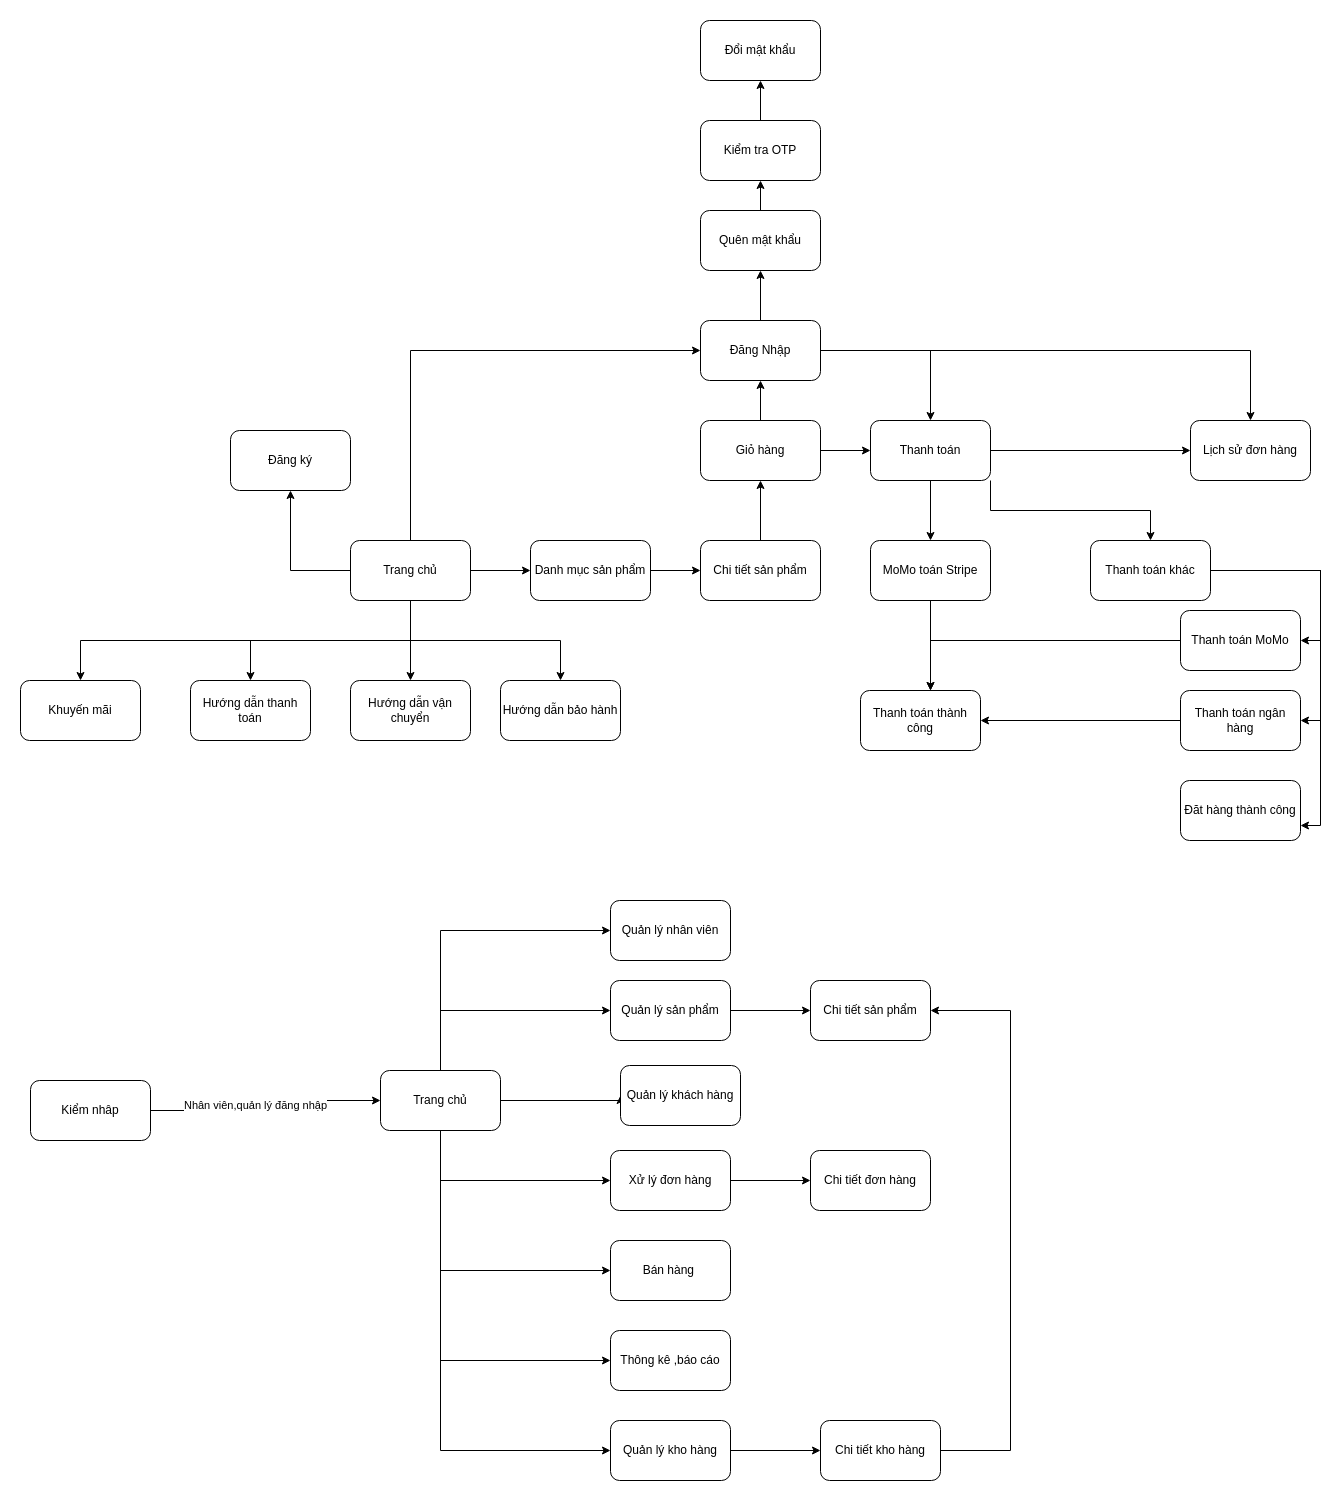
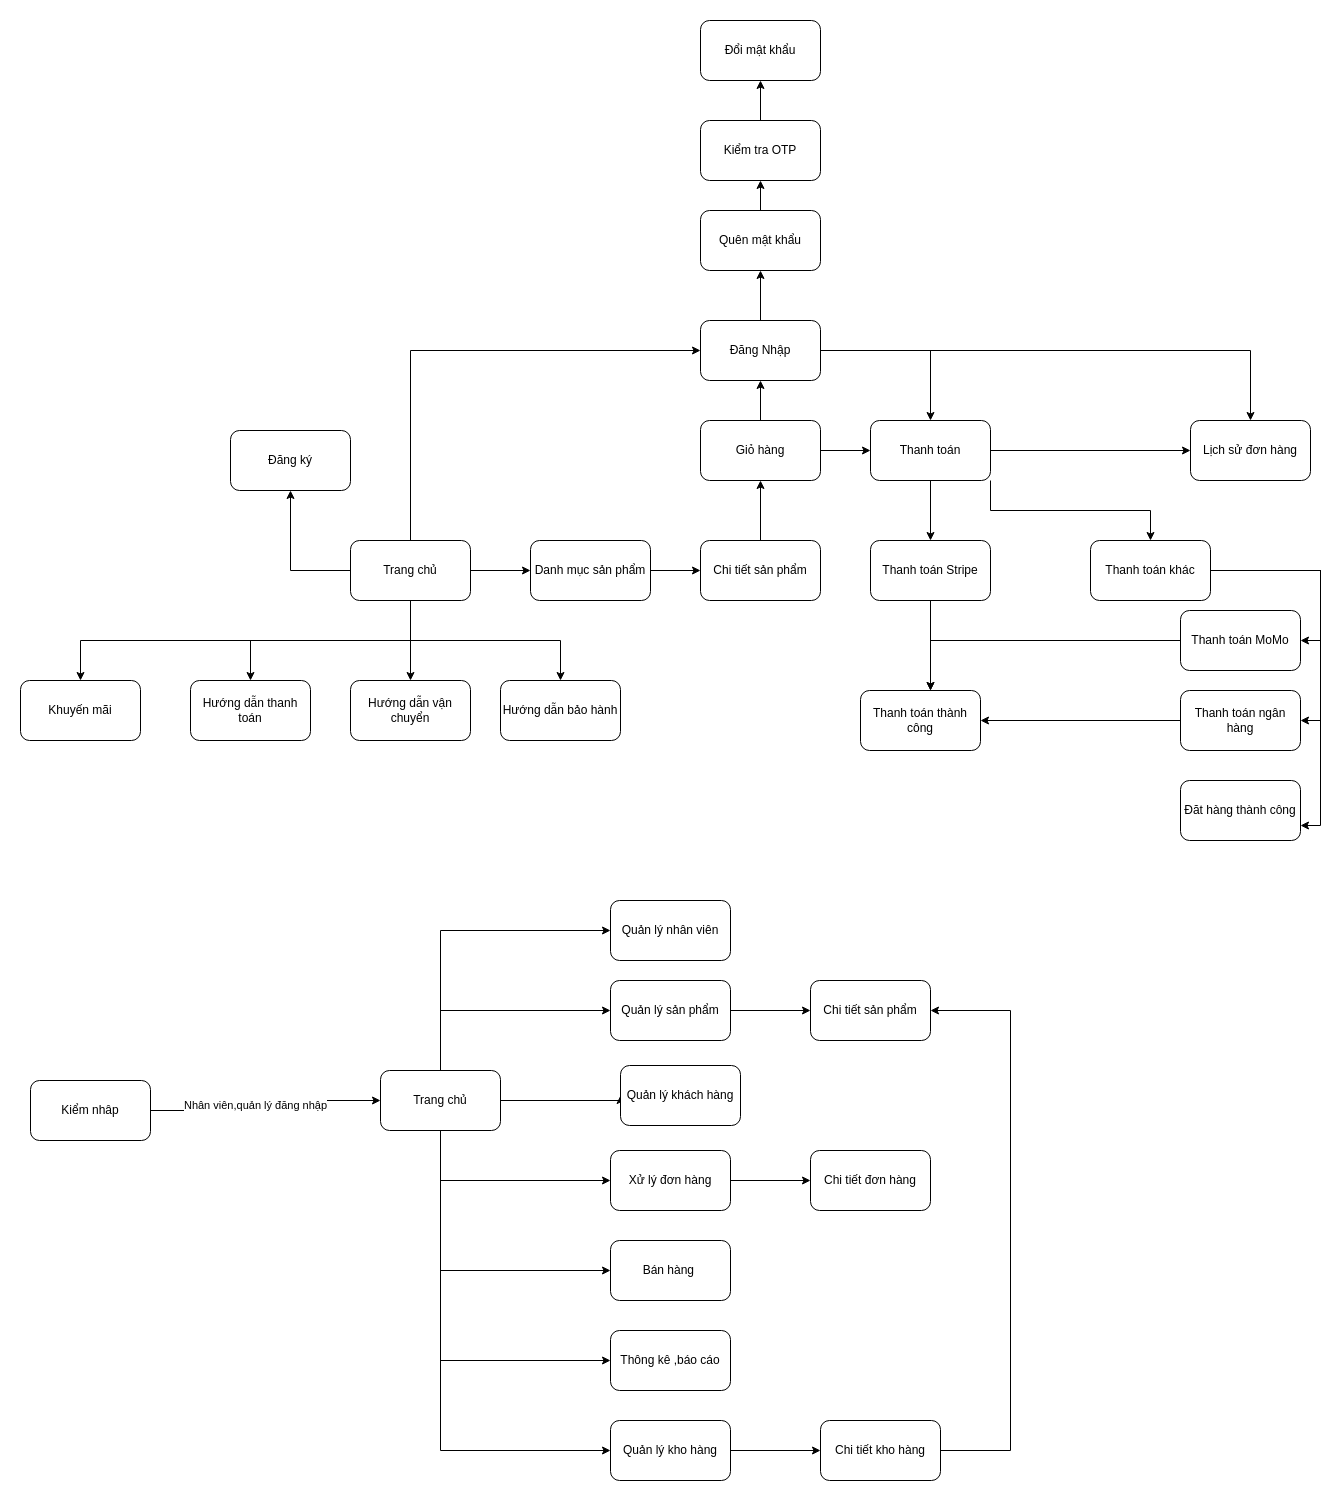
node "MoMo toán Stripe": label "MoMo toán Stripe" -> "Thanh toán Stripe"
